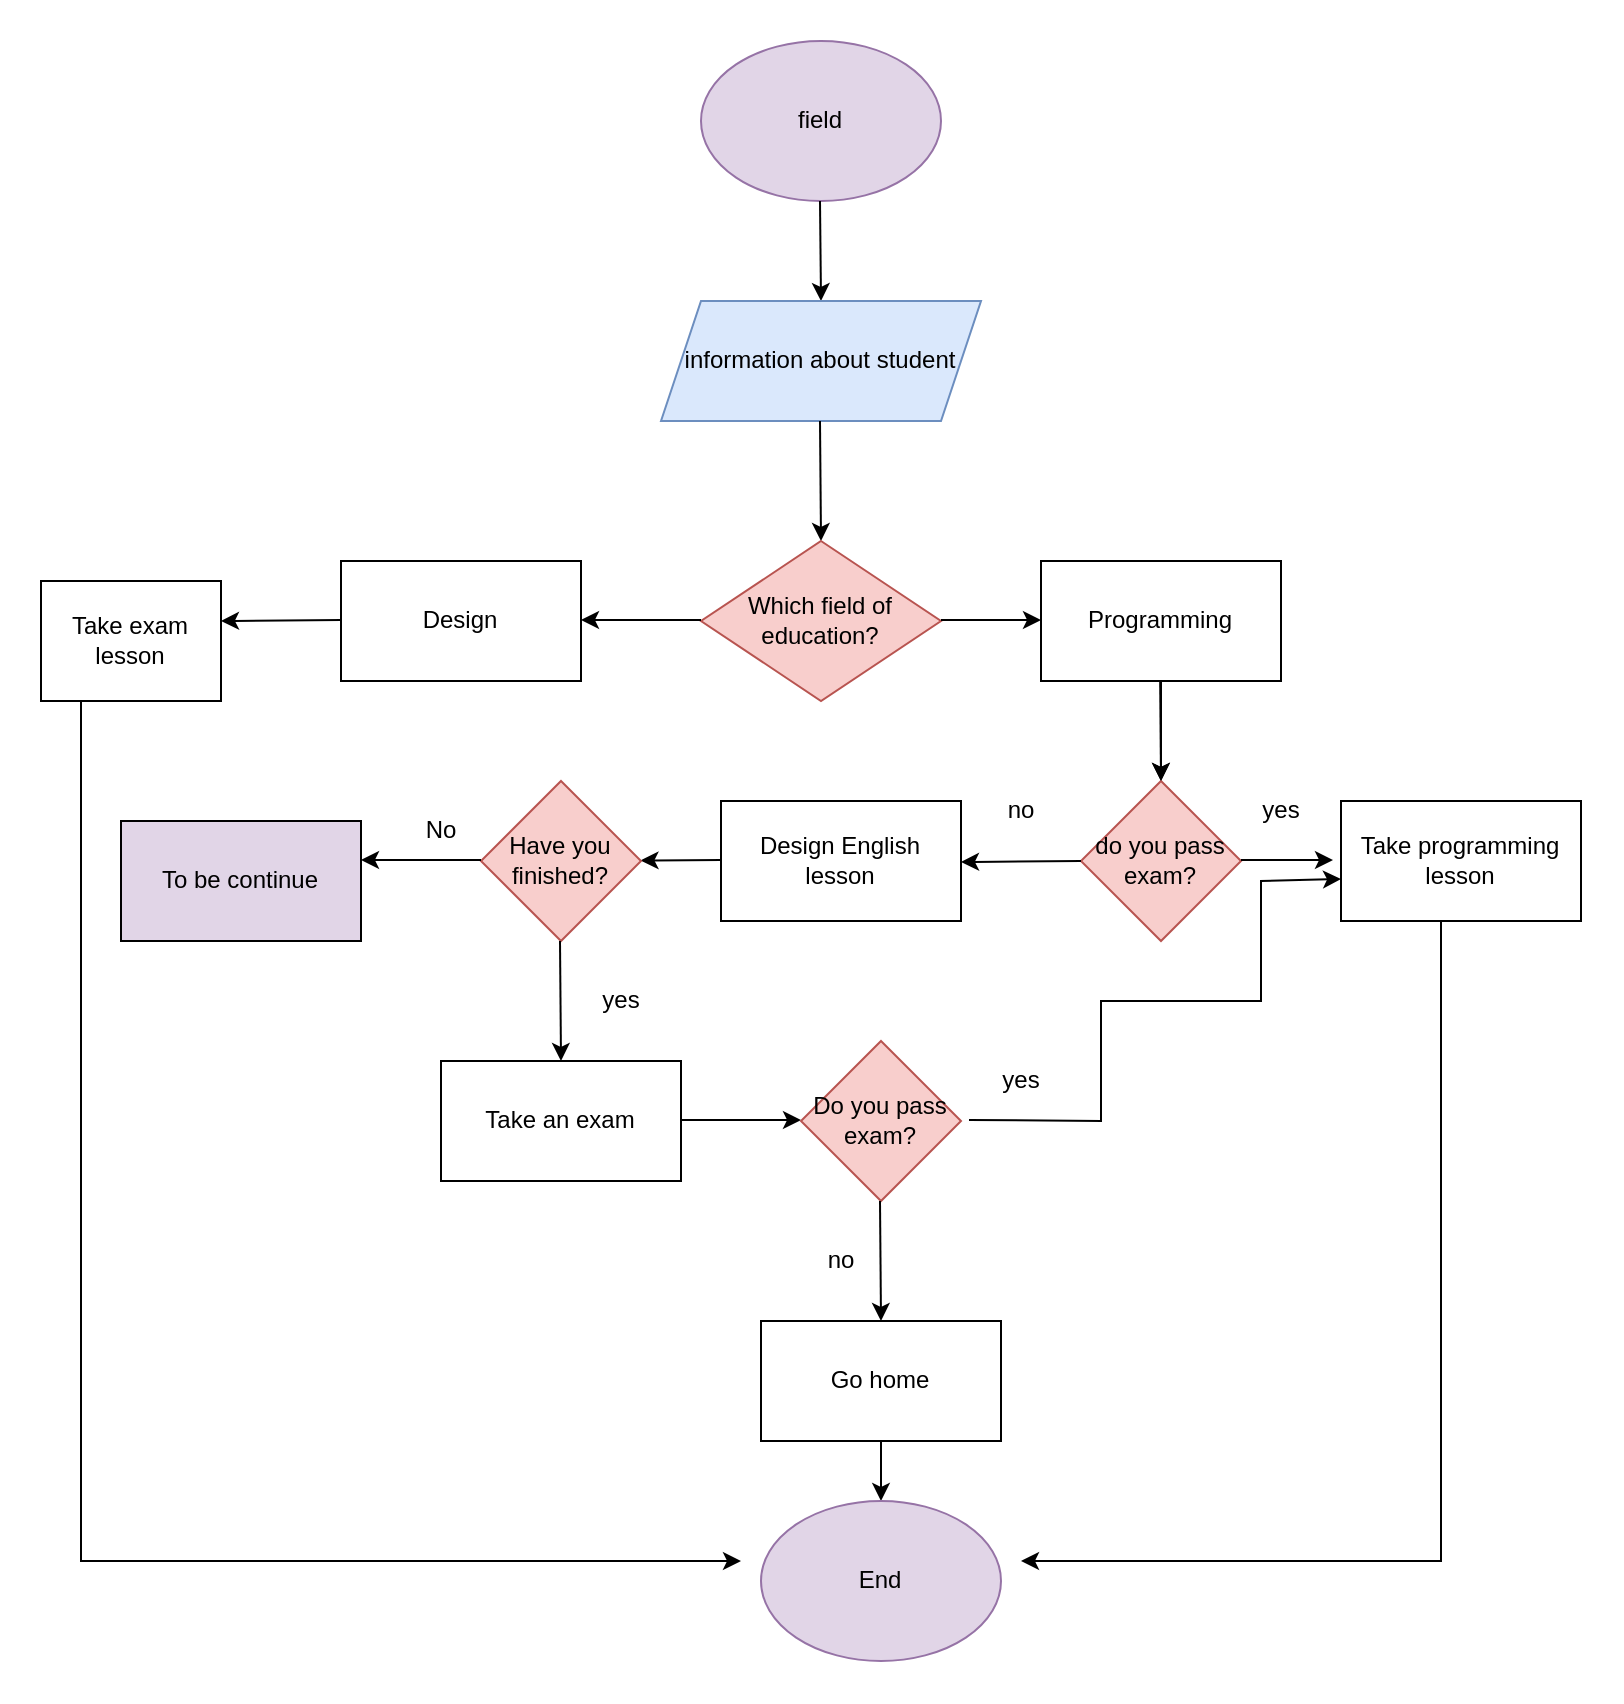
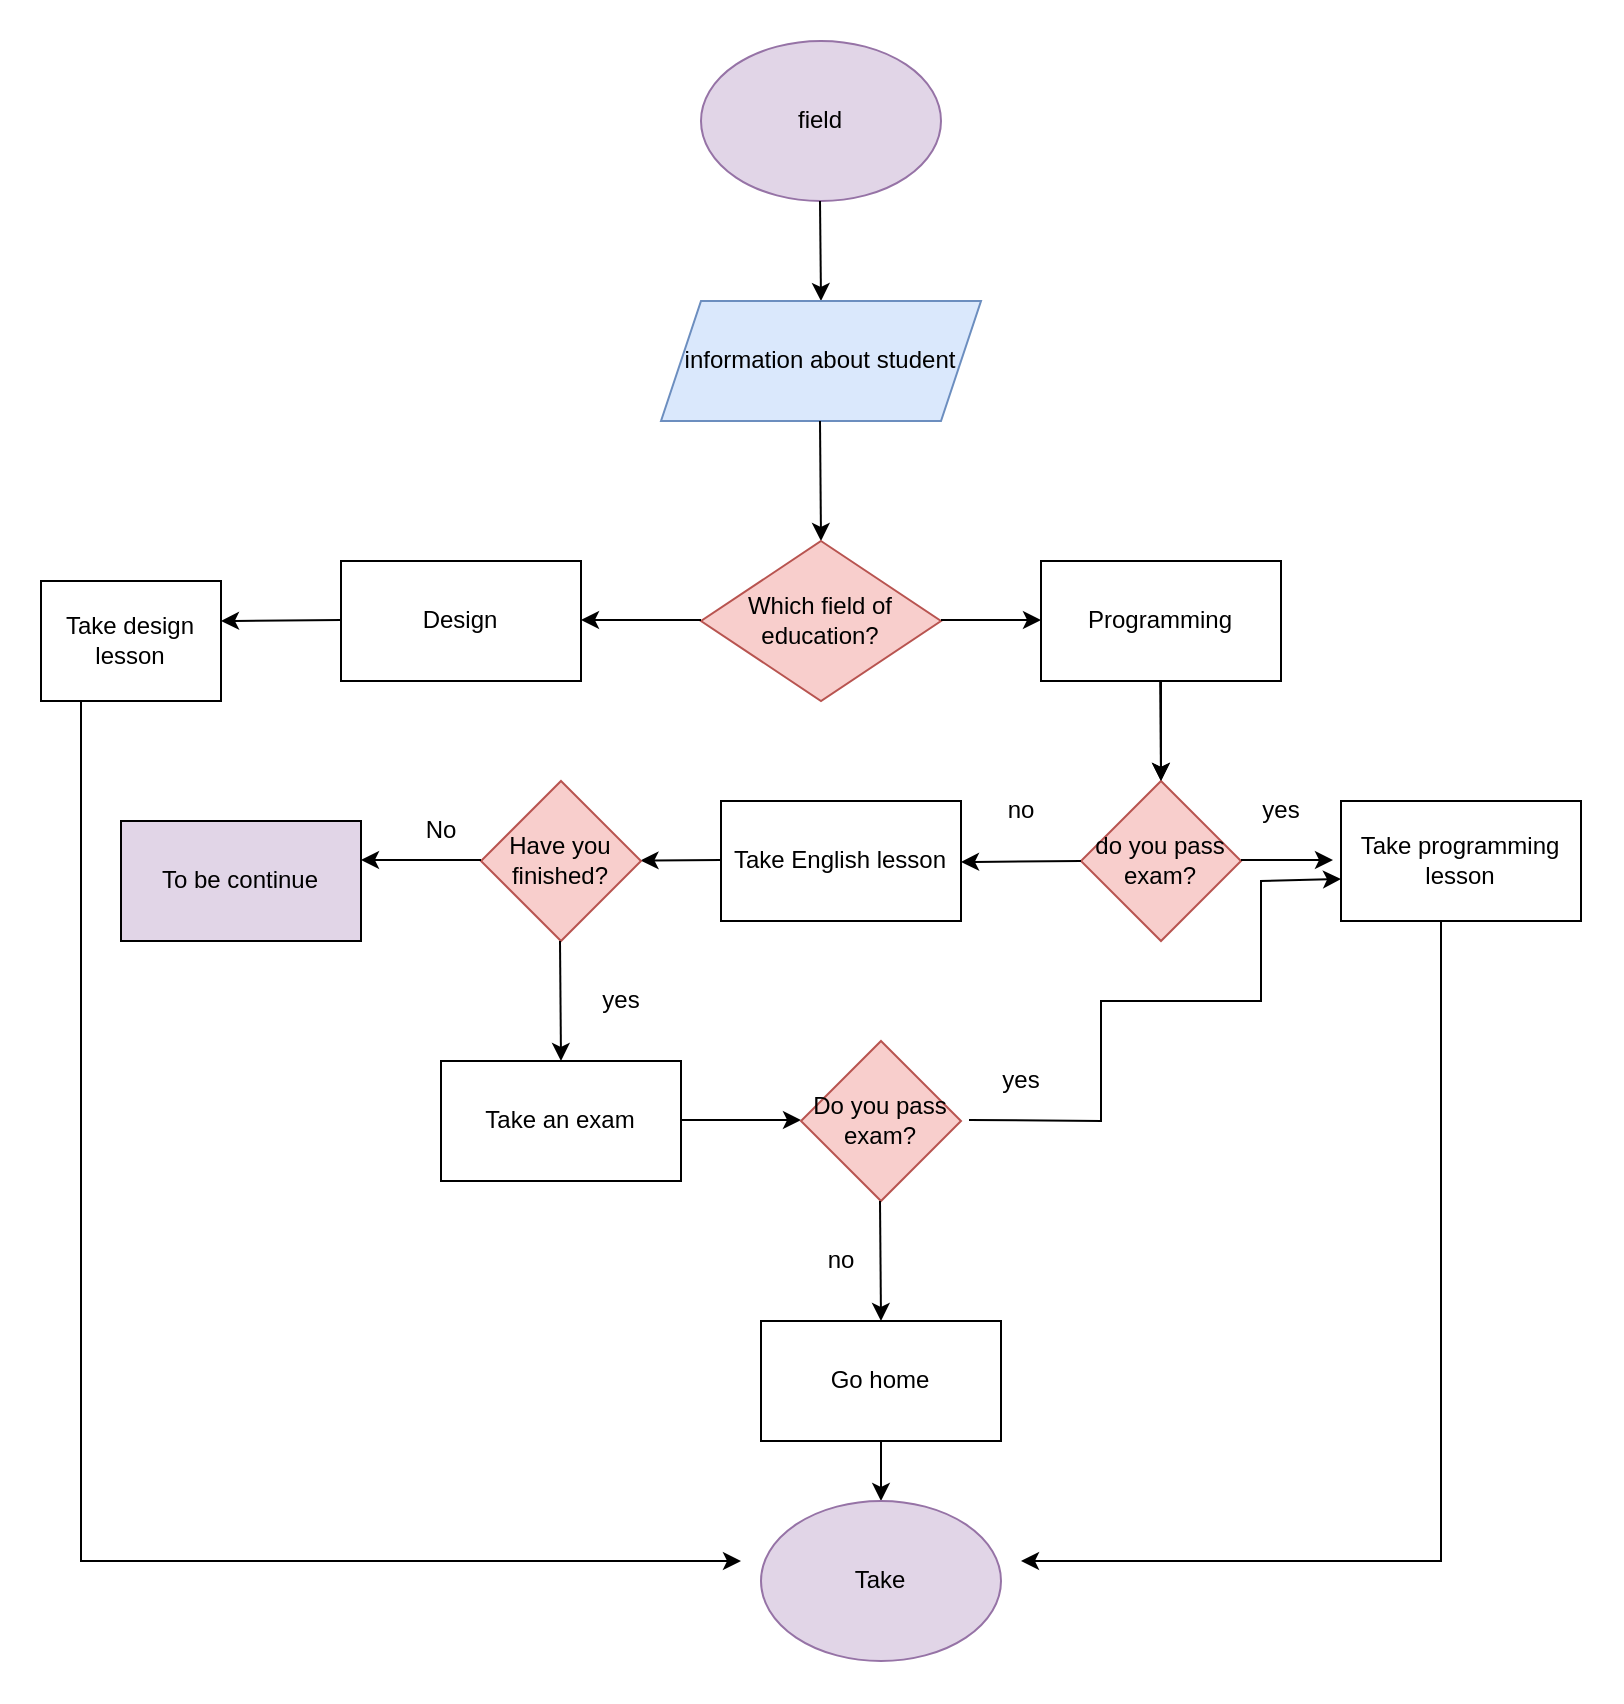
node "Take exam lesson": label "Take exam lesson" -> "Take design lesson"
node "Design English lesson": label "Design English lesson" -> "Take English lesson"
node "End": label "End" -> "Take"
